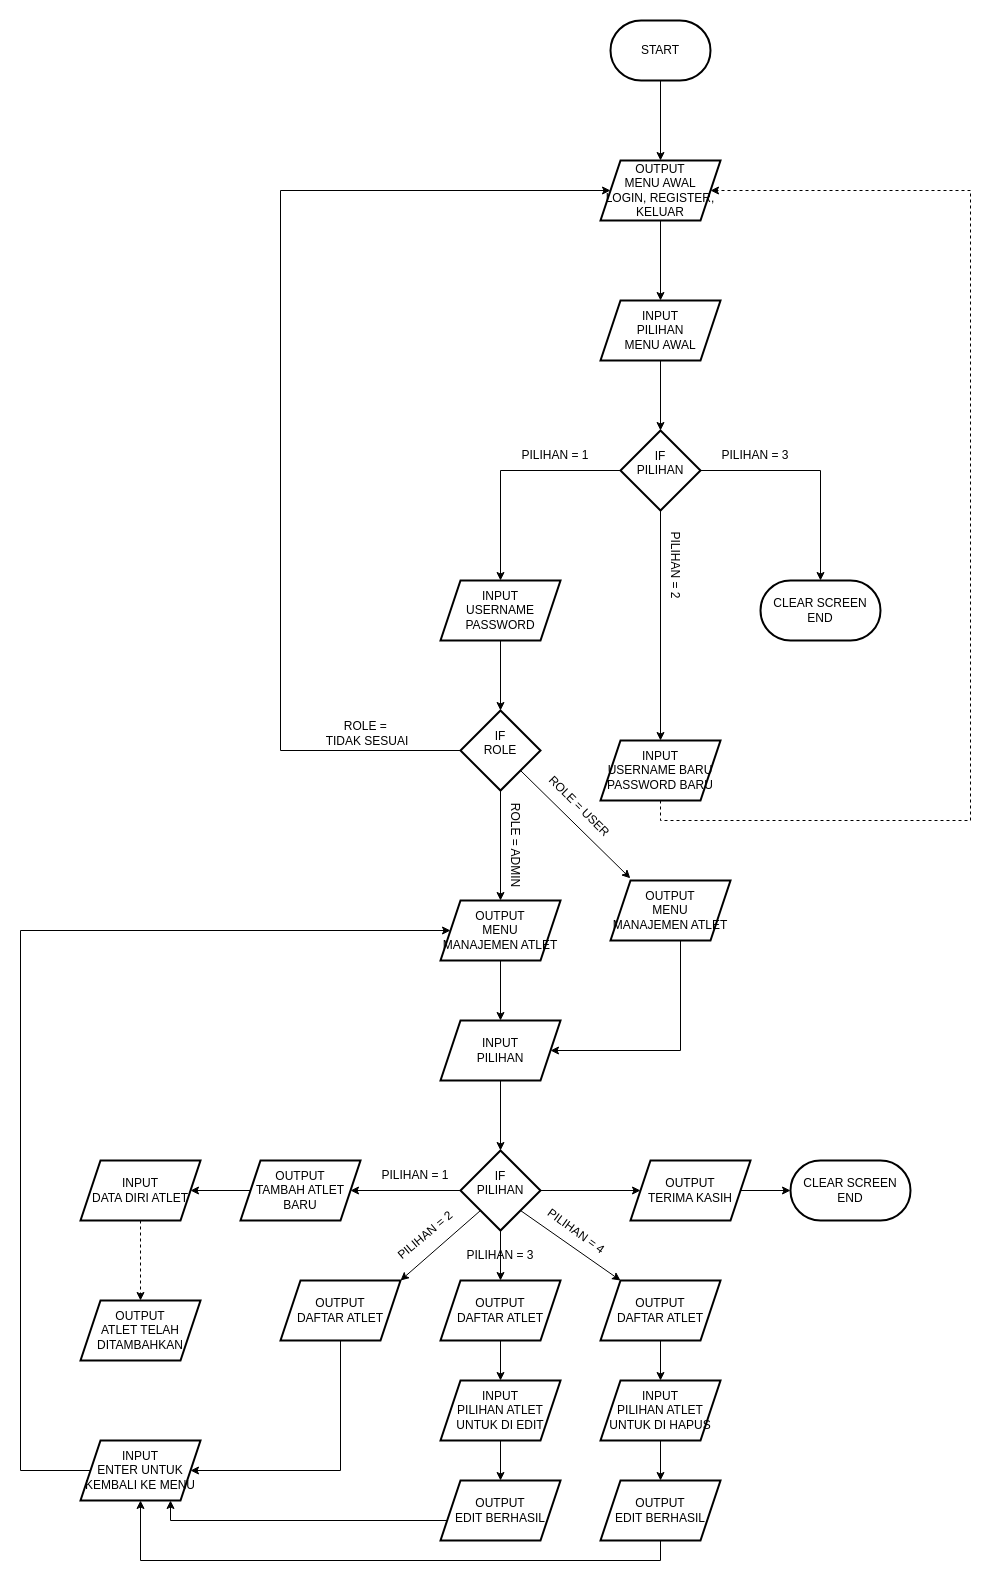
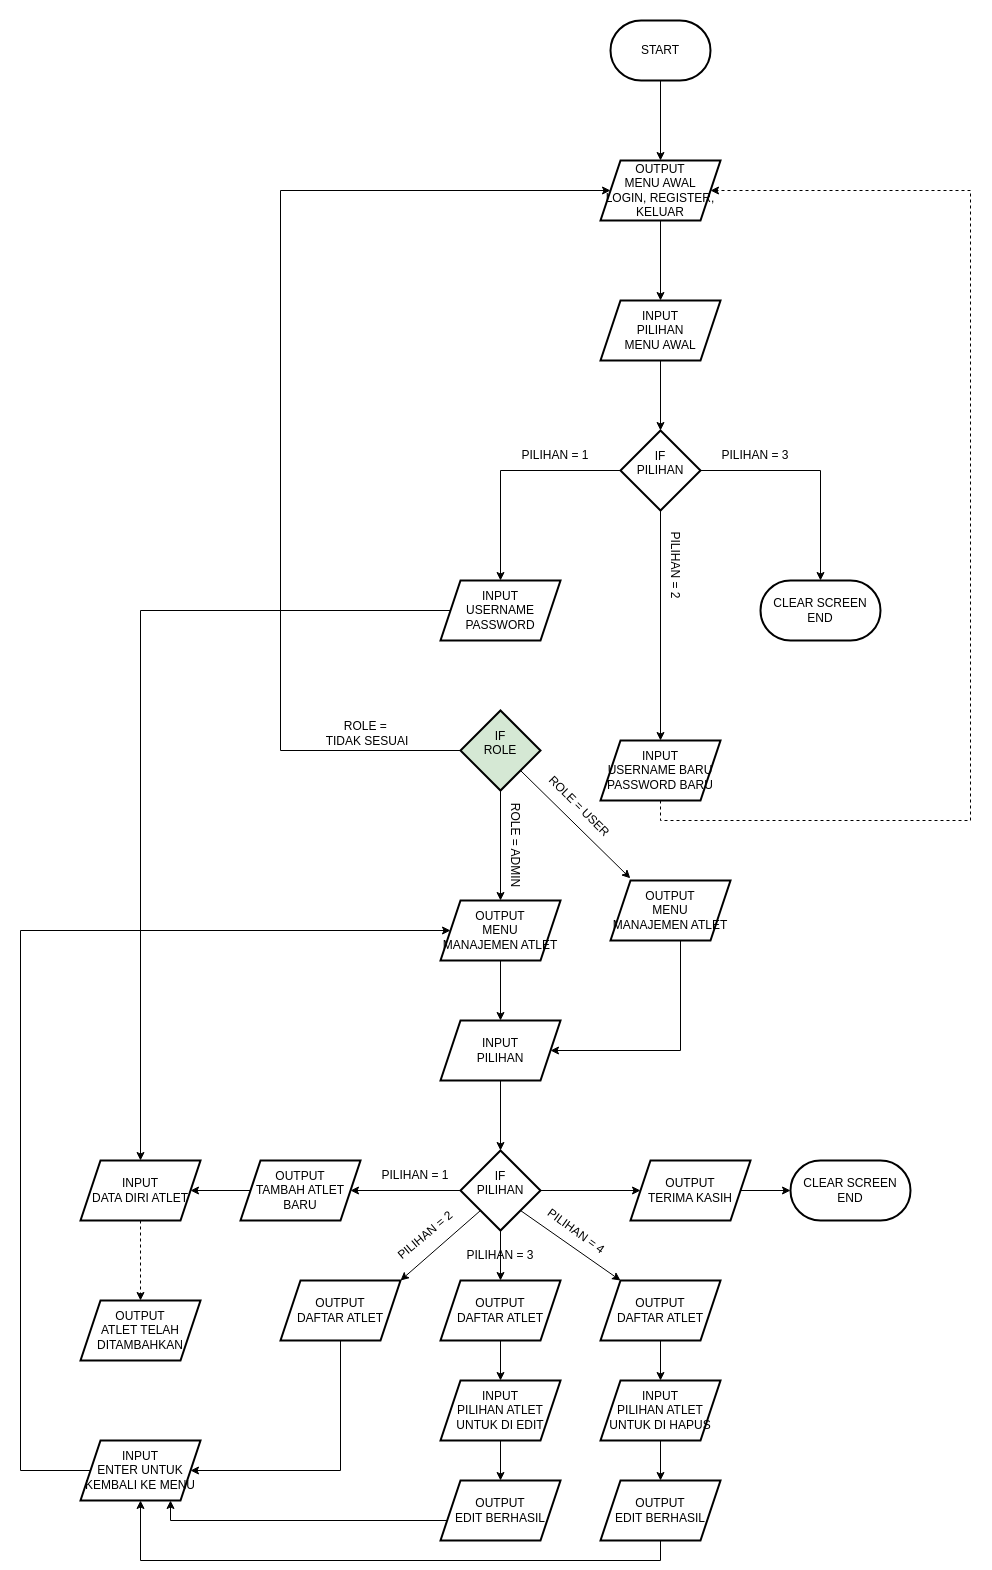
edge "INPUT USERNAME PASSWORD" -> "IF ROLE": now "INPUT USERNAME PASSWORD" -> "INPUT DATA DIRI ATLET"
node "IF ROLE": fillcolor #ffffff -> #d5e8d4
